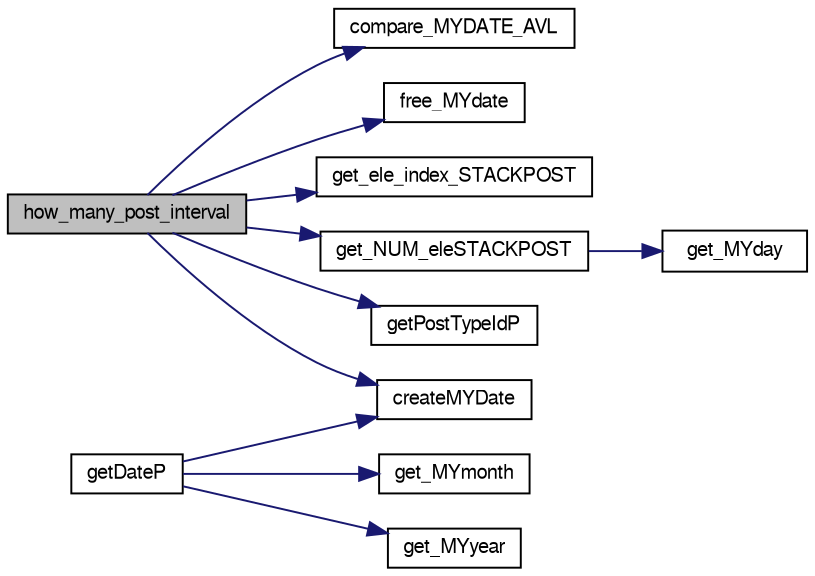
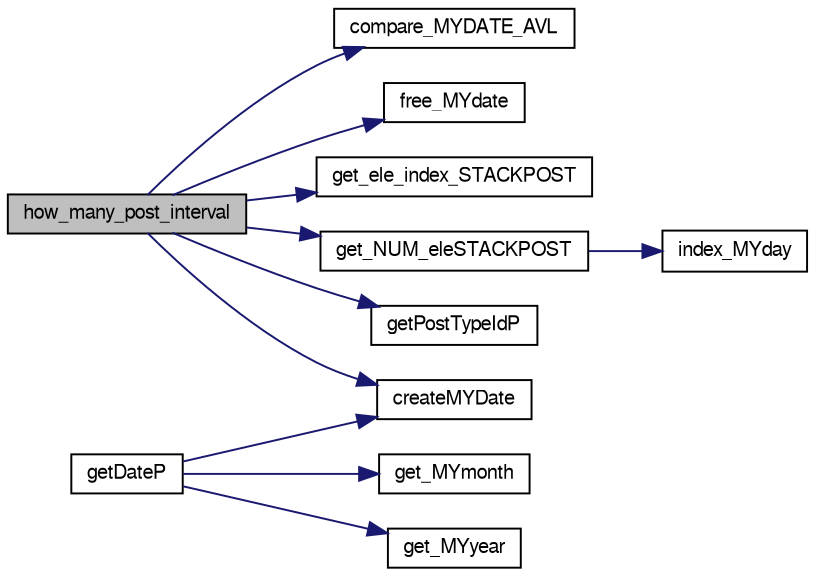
node "get_MYday": label "get_MYday" -> "index_MYday"
